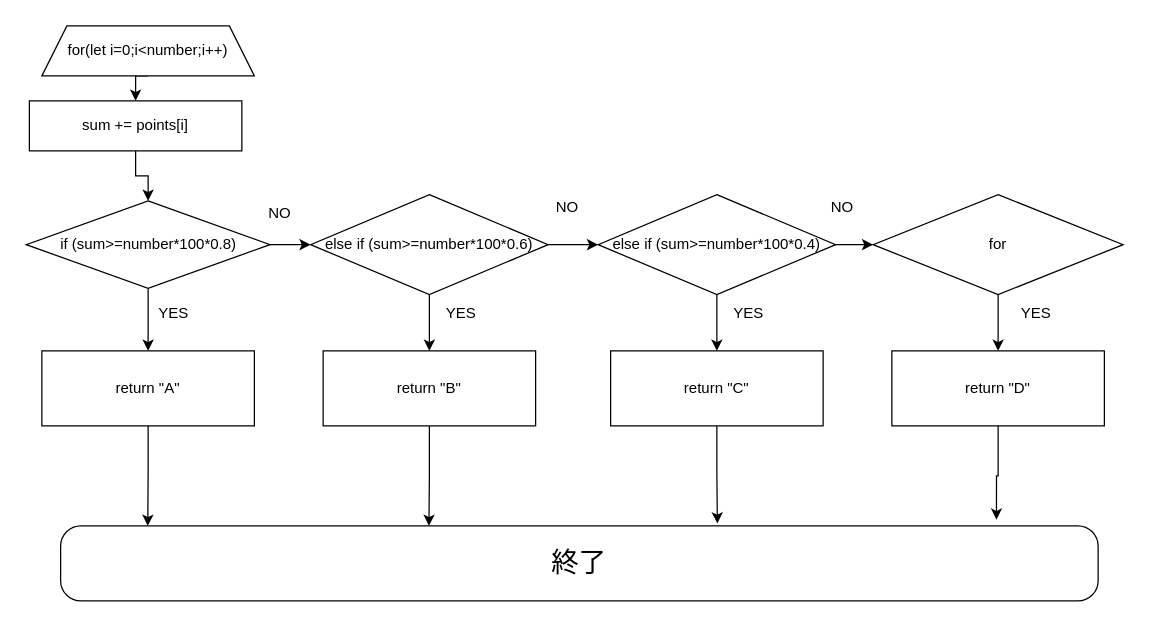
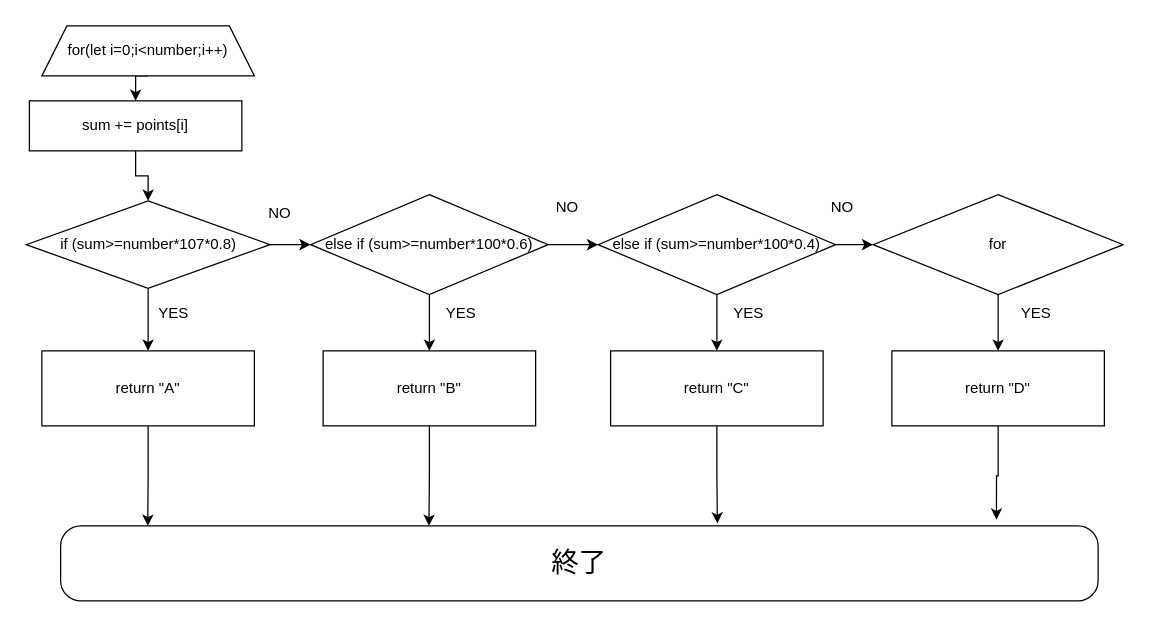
node "if (sum>=number*100*0.8)": label "if (sum>=number*100*0.8)" -> "if (sum>=number*107*0.8)"
